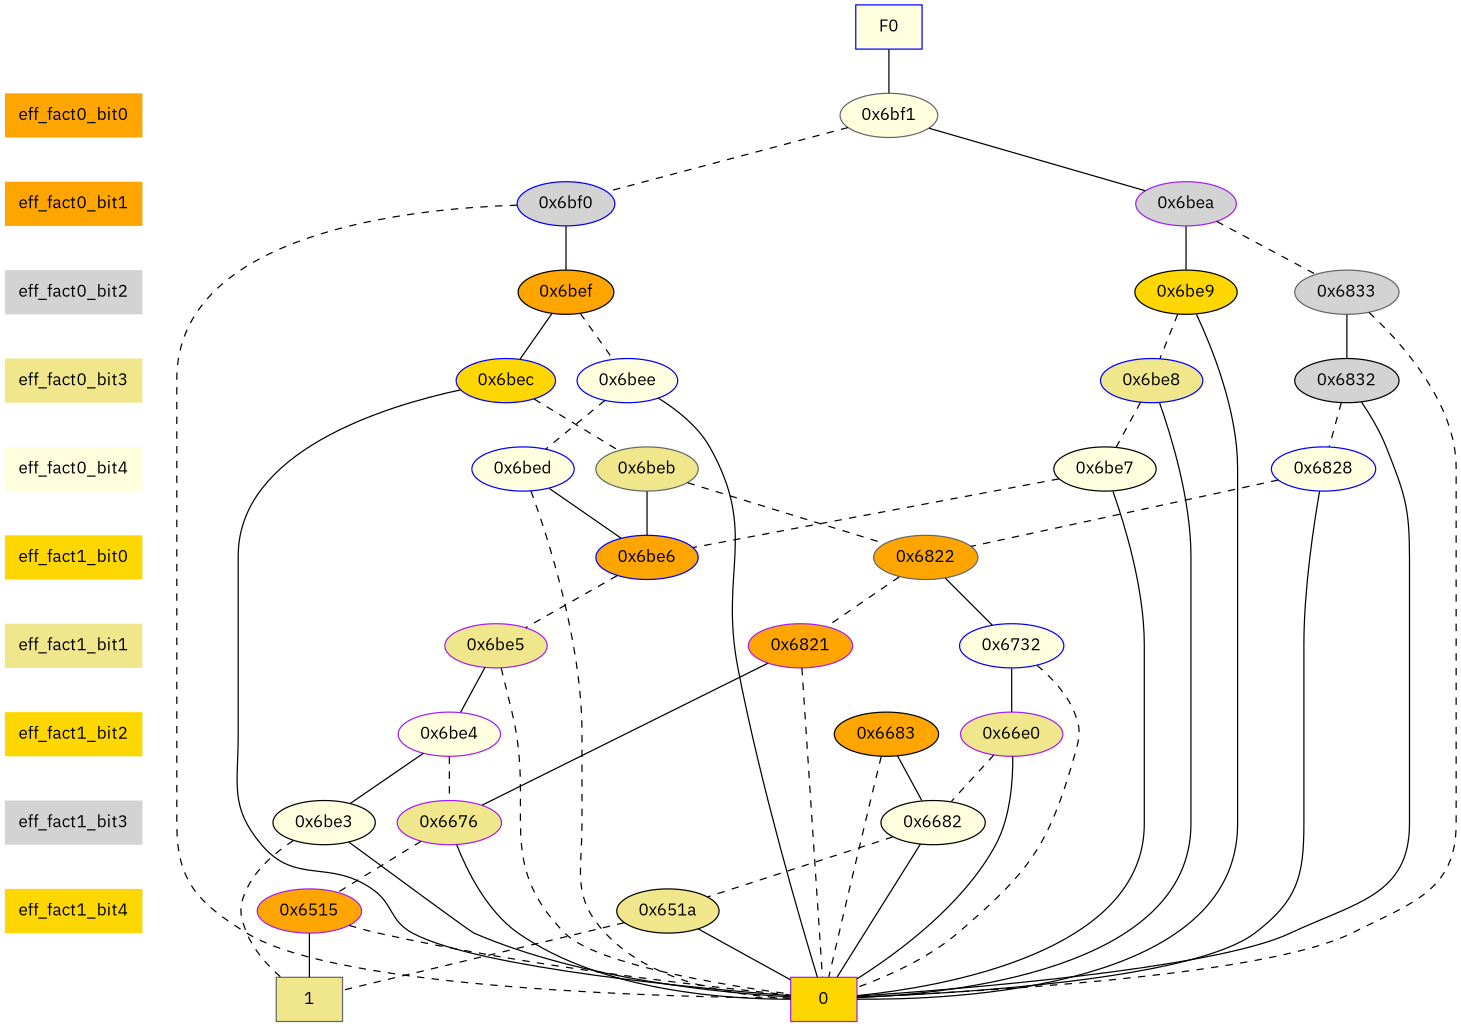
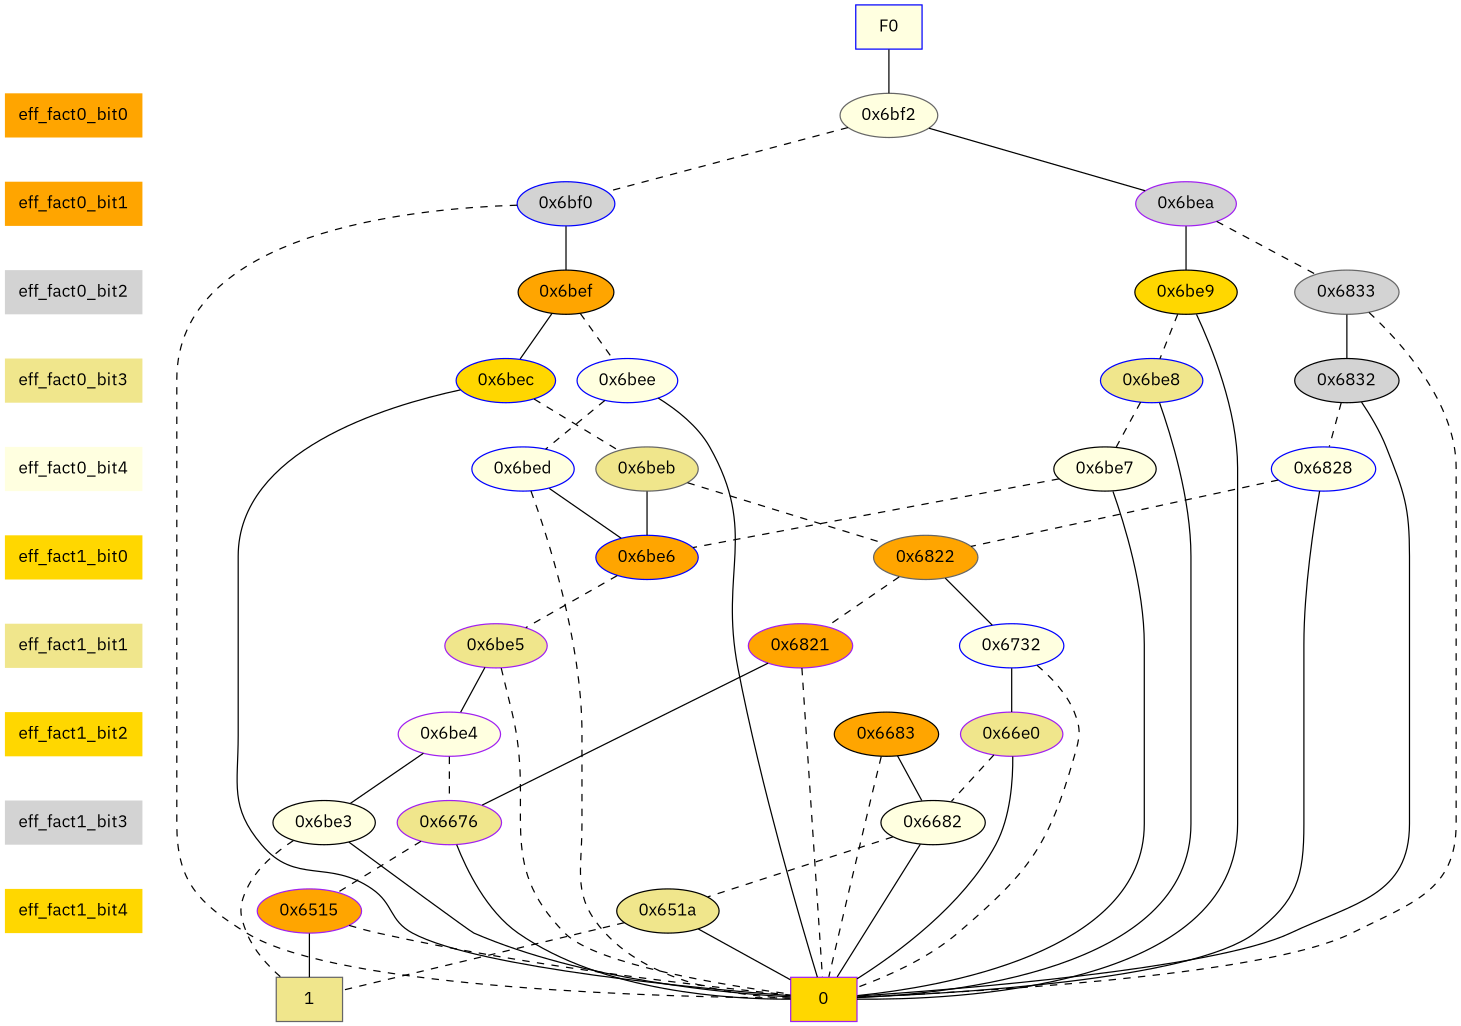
node "0x6bf1": label "0x6bf1" -> "0x6bf2"
